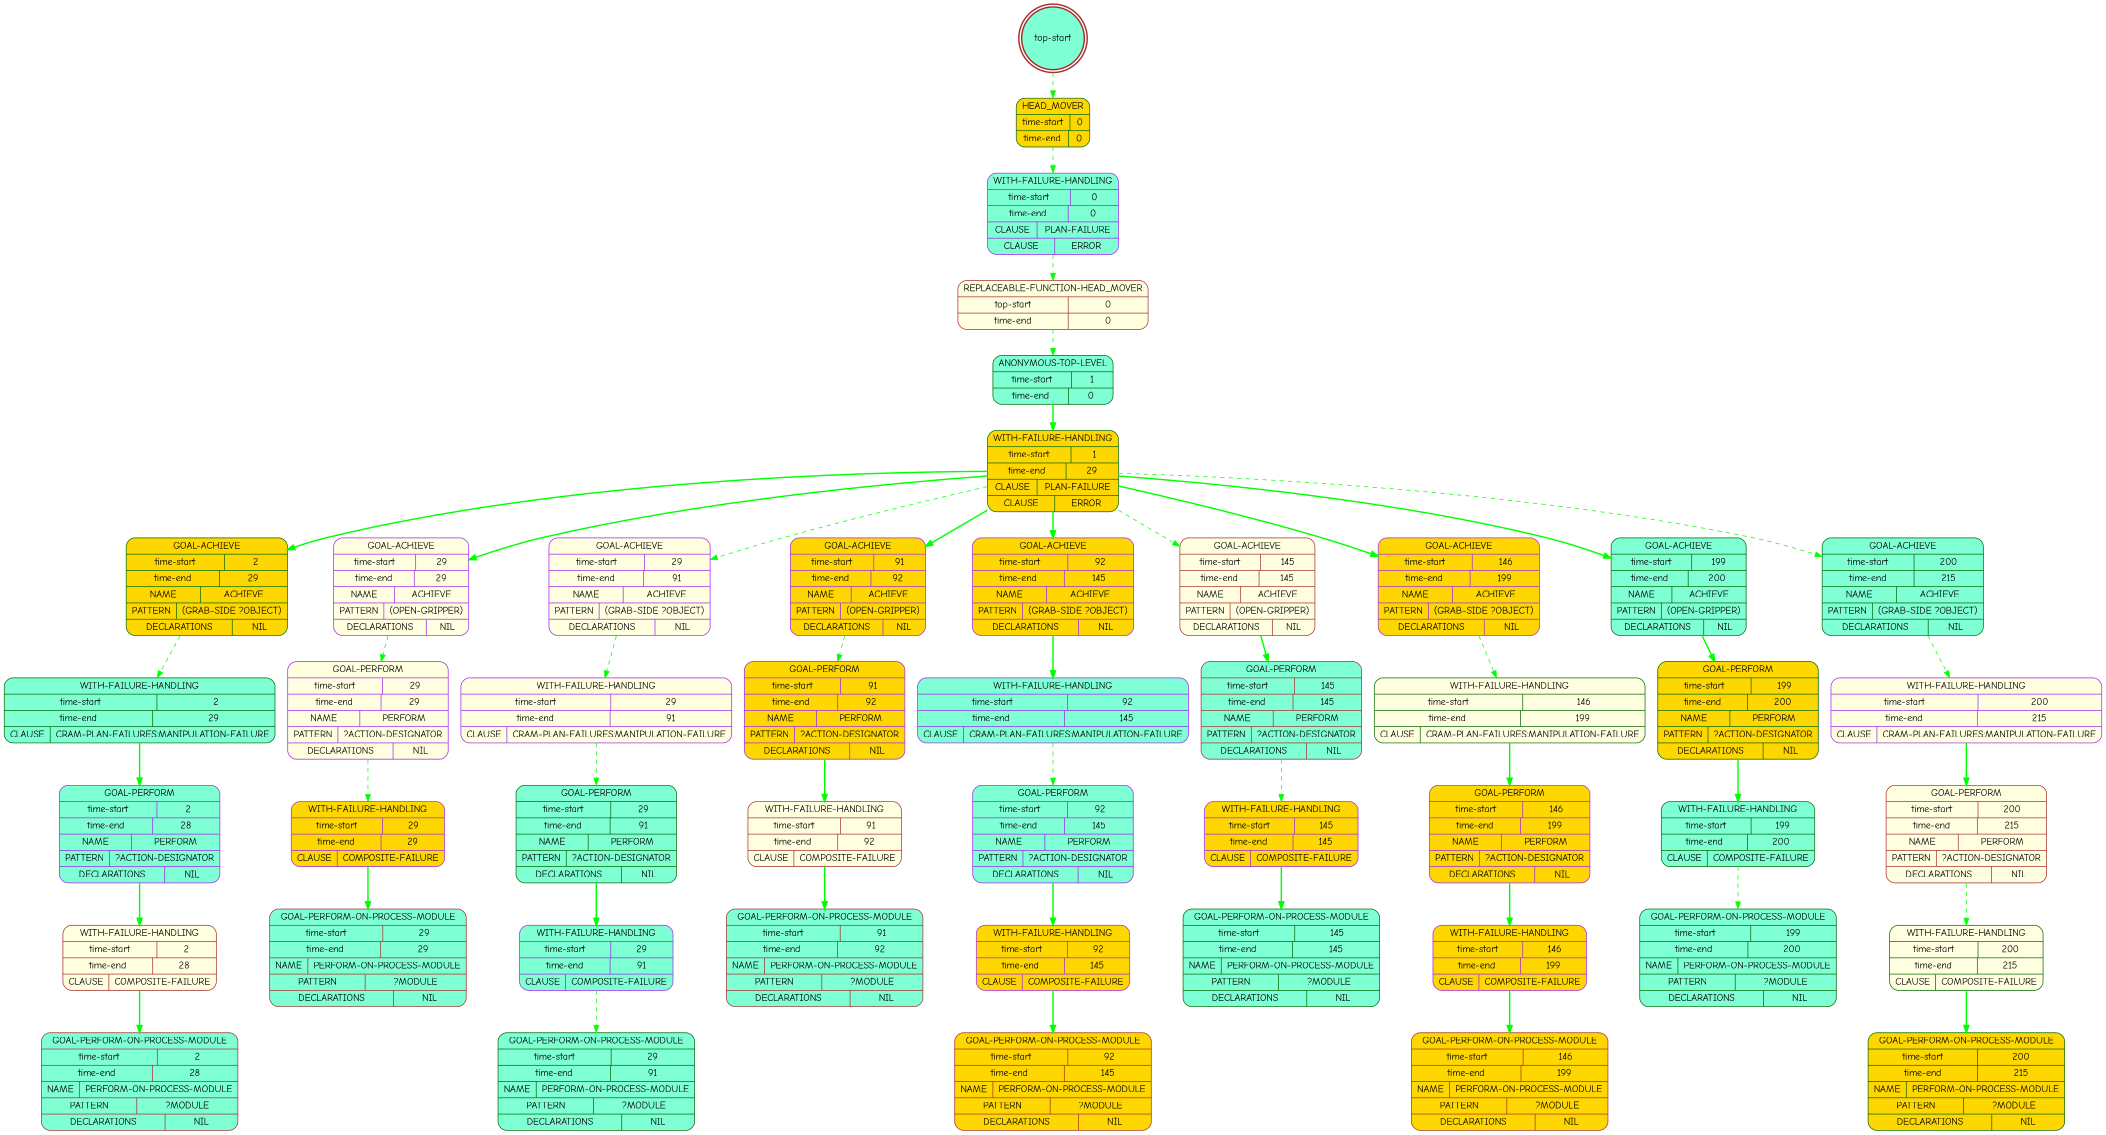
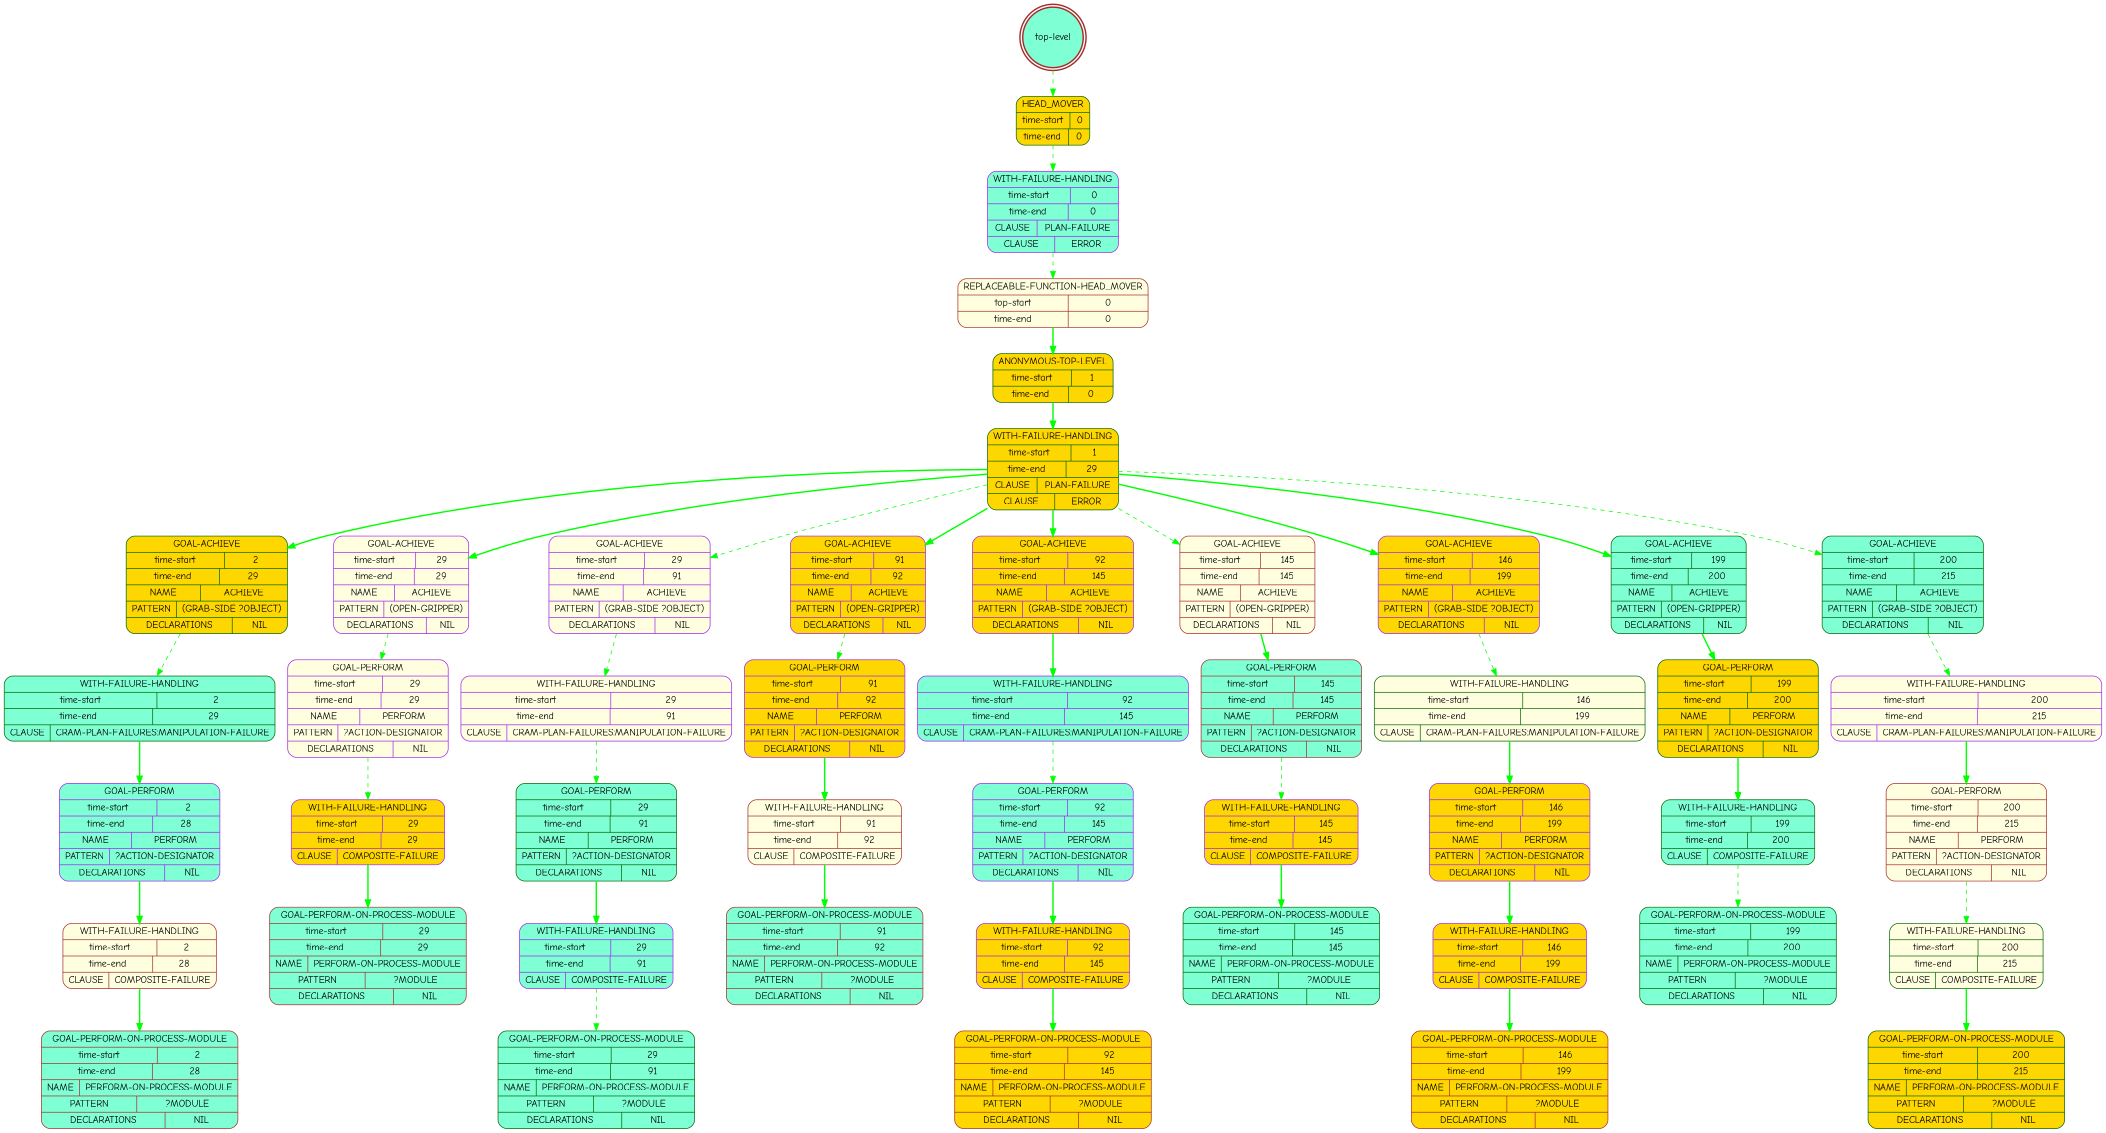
node "top-start": label "top-start" -> "top-level"
edge "REPLACEABLE-FUNCTION-HEAD_MOVER" -> "ANONYMOUS-TOP-LEVEL": style dashed -> bold
node "ANONYMOUS-TOP-LEVEL": fillcolor aquamarine -> gold
